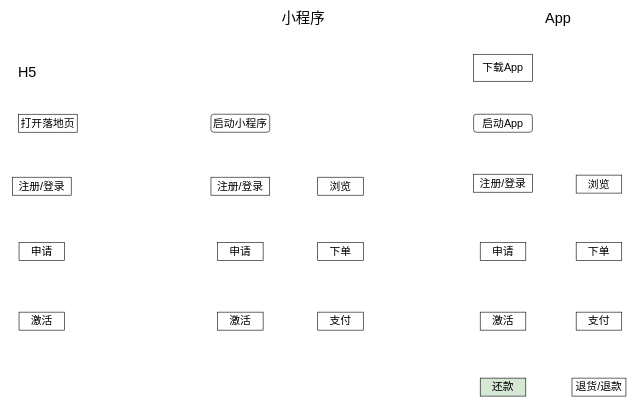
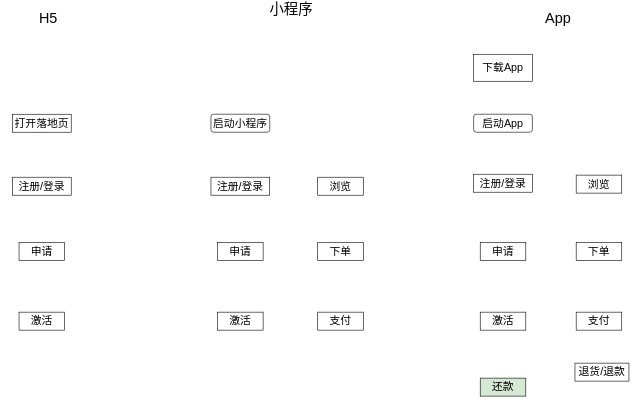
node "小程序": moved (303, 18) -> (291, 9)
node "H5": moved (27, 72) -> (48, 18)
node "打开落地页": moved (48, 123) -> (42, 123)
node "退货/退款": moved (599, 387) -> (602, 372)
